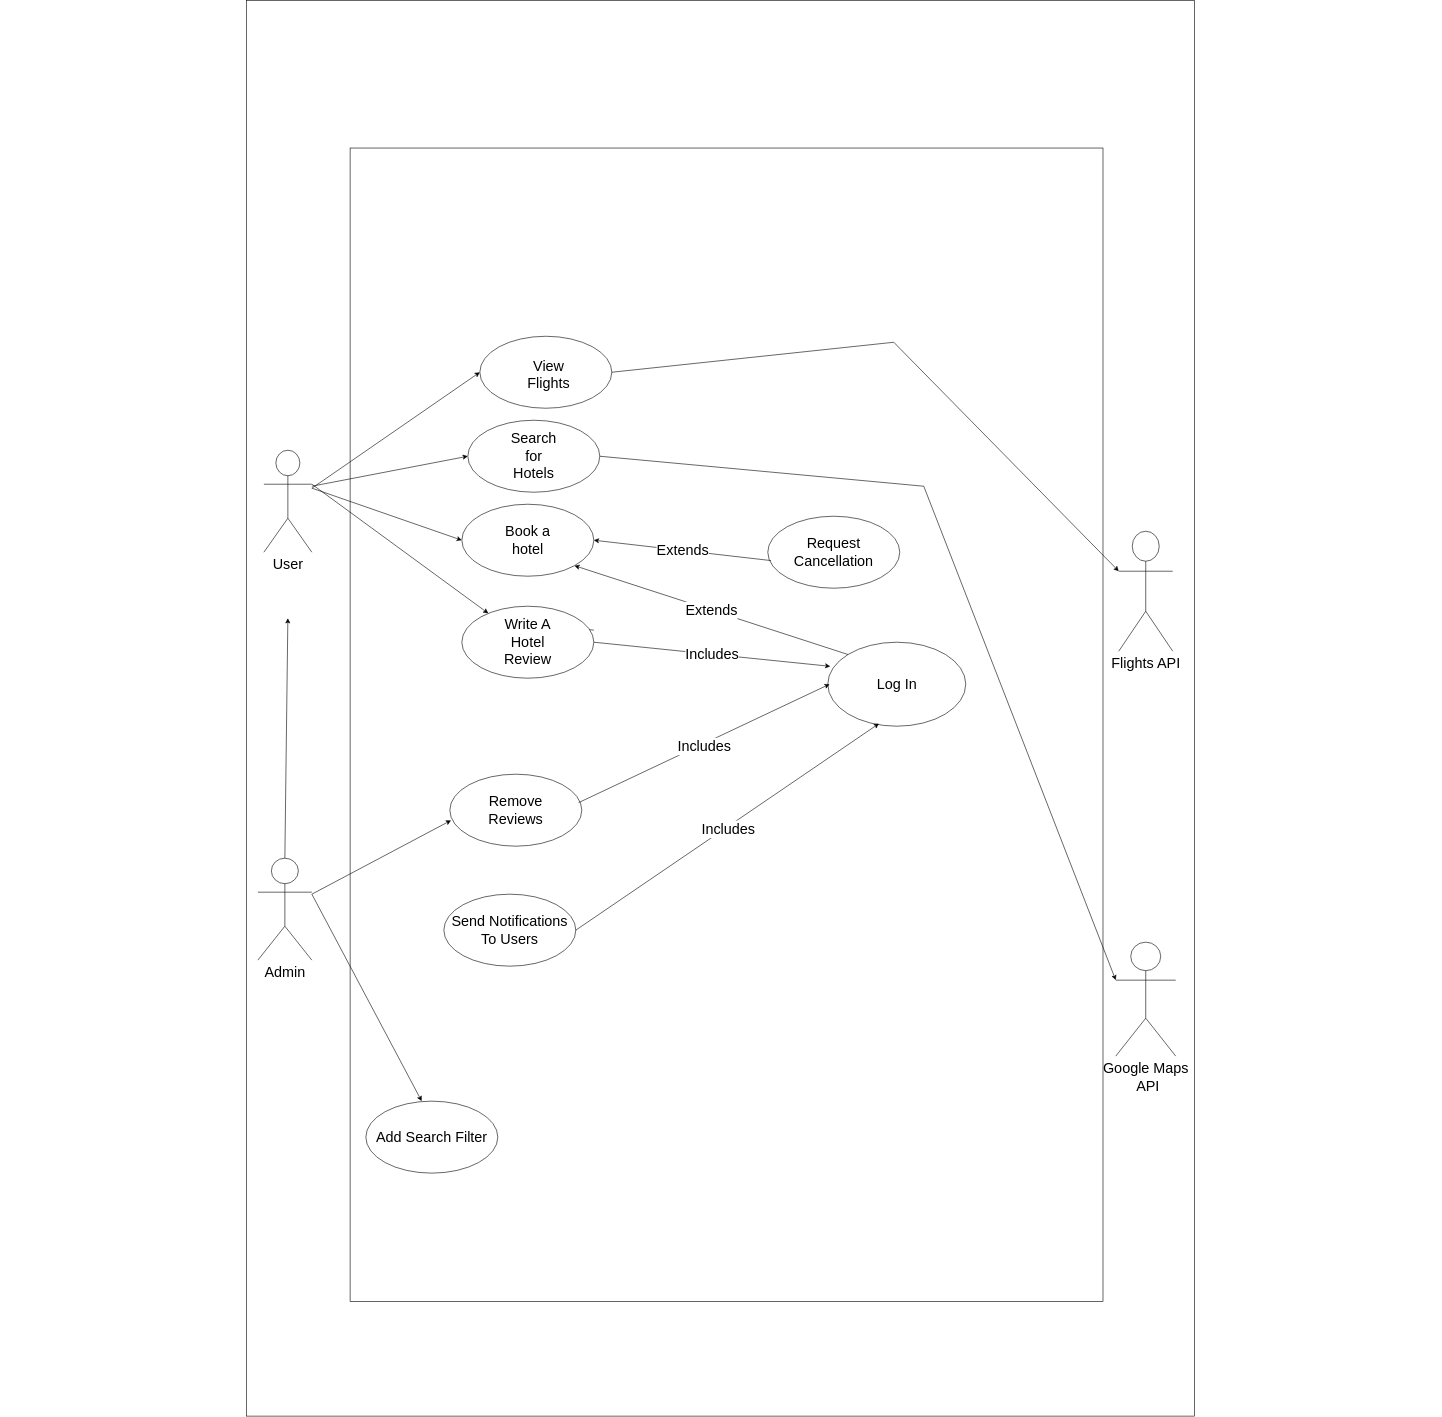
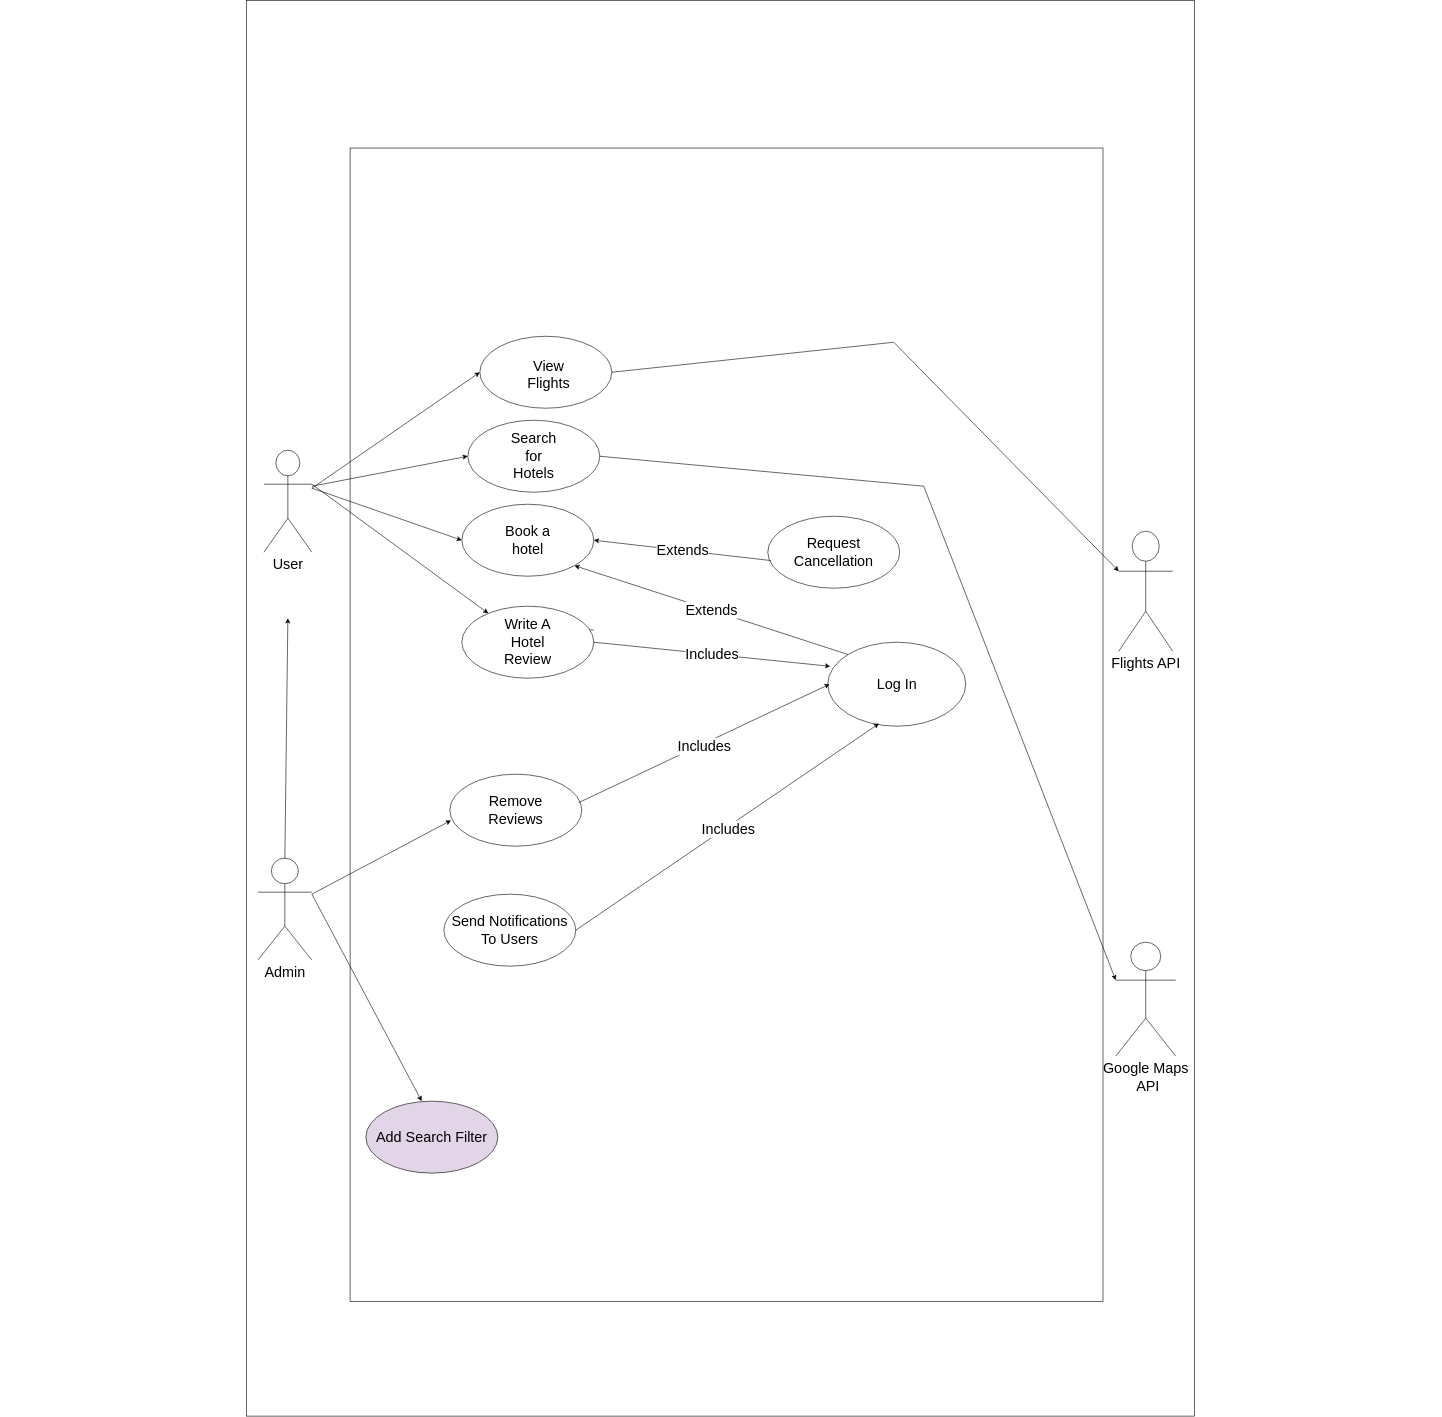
node "Add Search Filter": fillcolor #ffffff -> #e1d5e7
